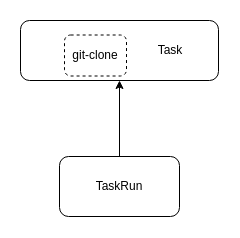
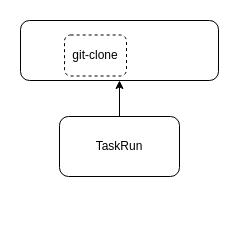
node "Task": removed
node "TaskRun": moved (120, 187) -> (120, 147)
